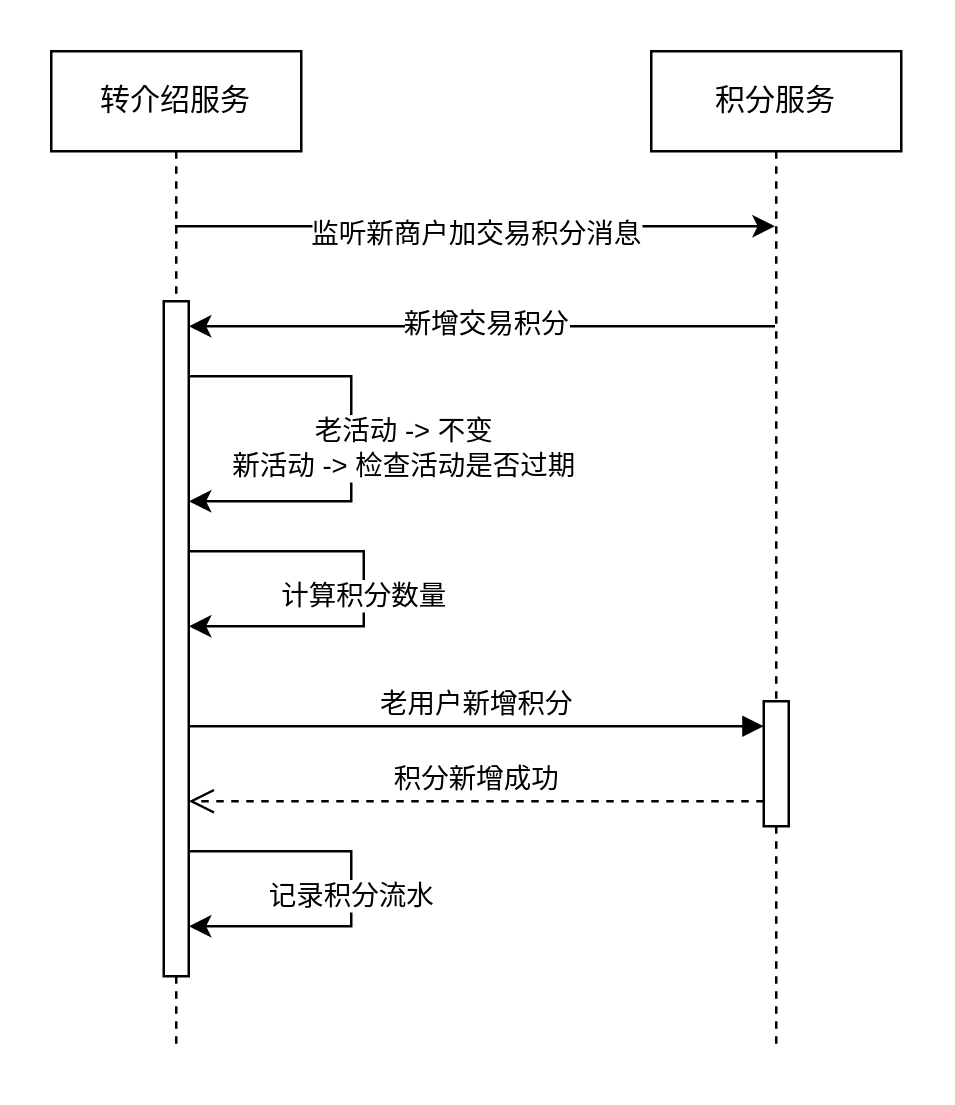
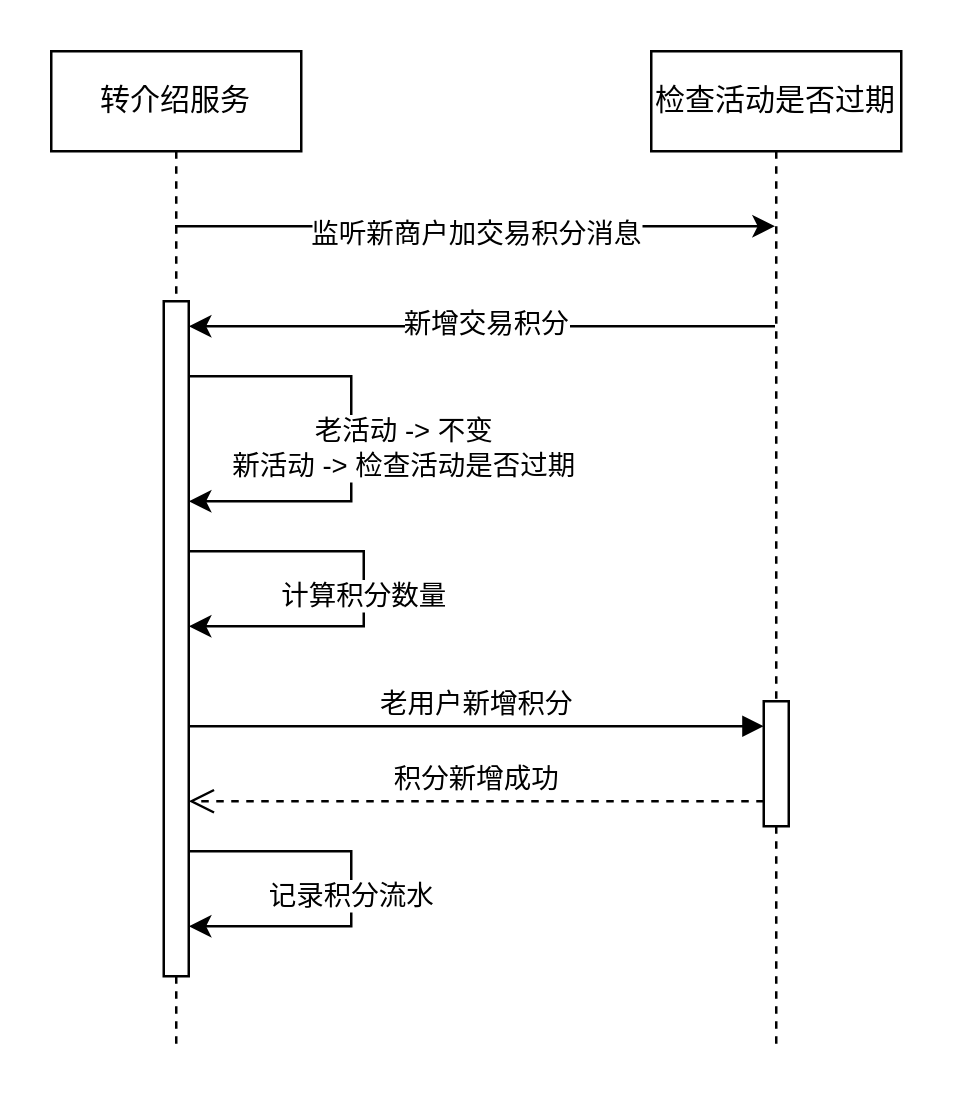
node "积分服务": label "积分服务" -> "检查活动是否过期"
